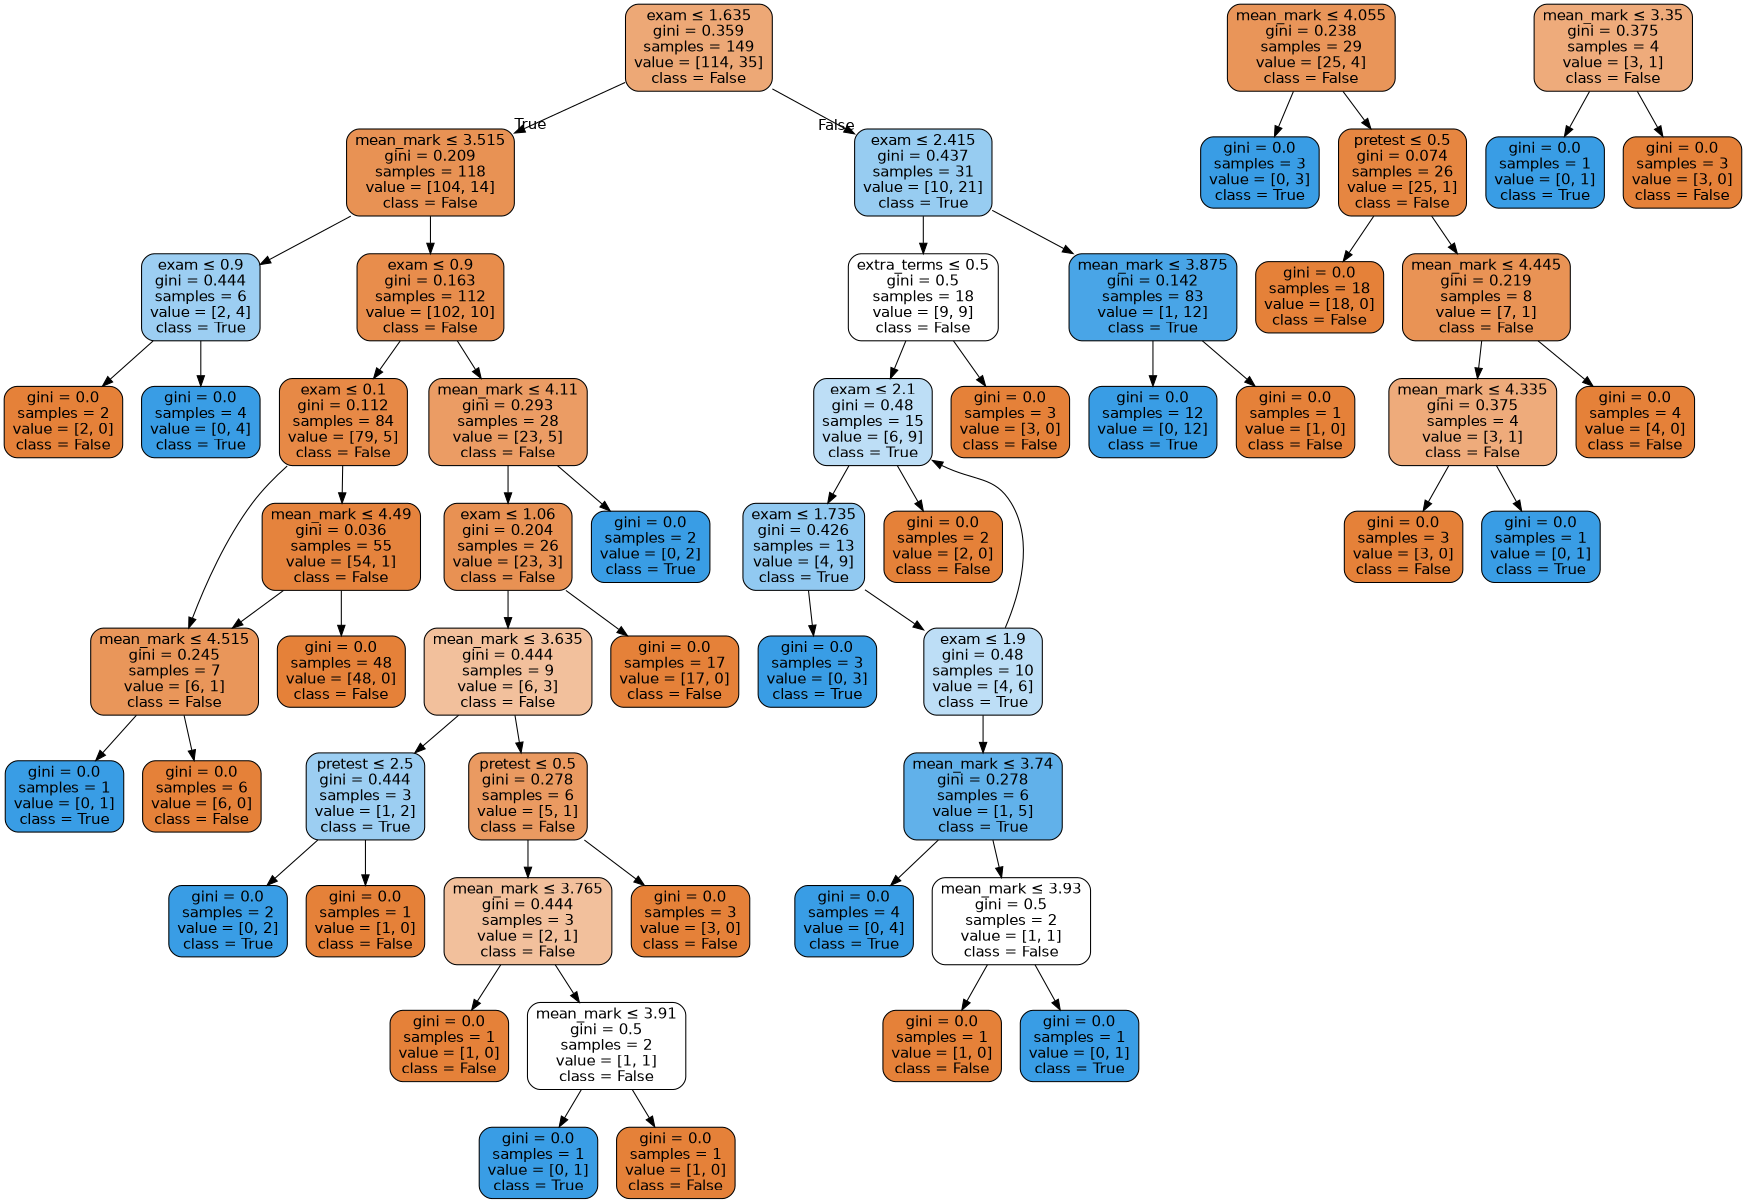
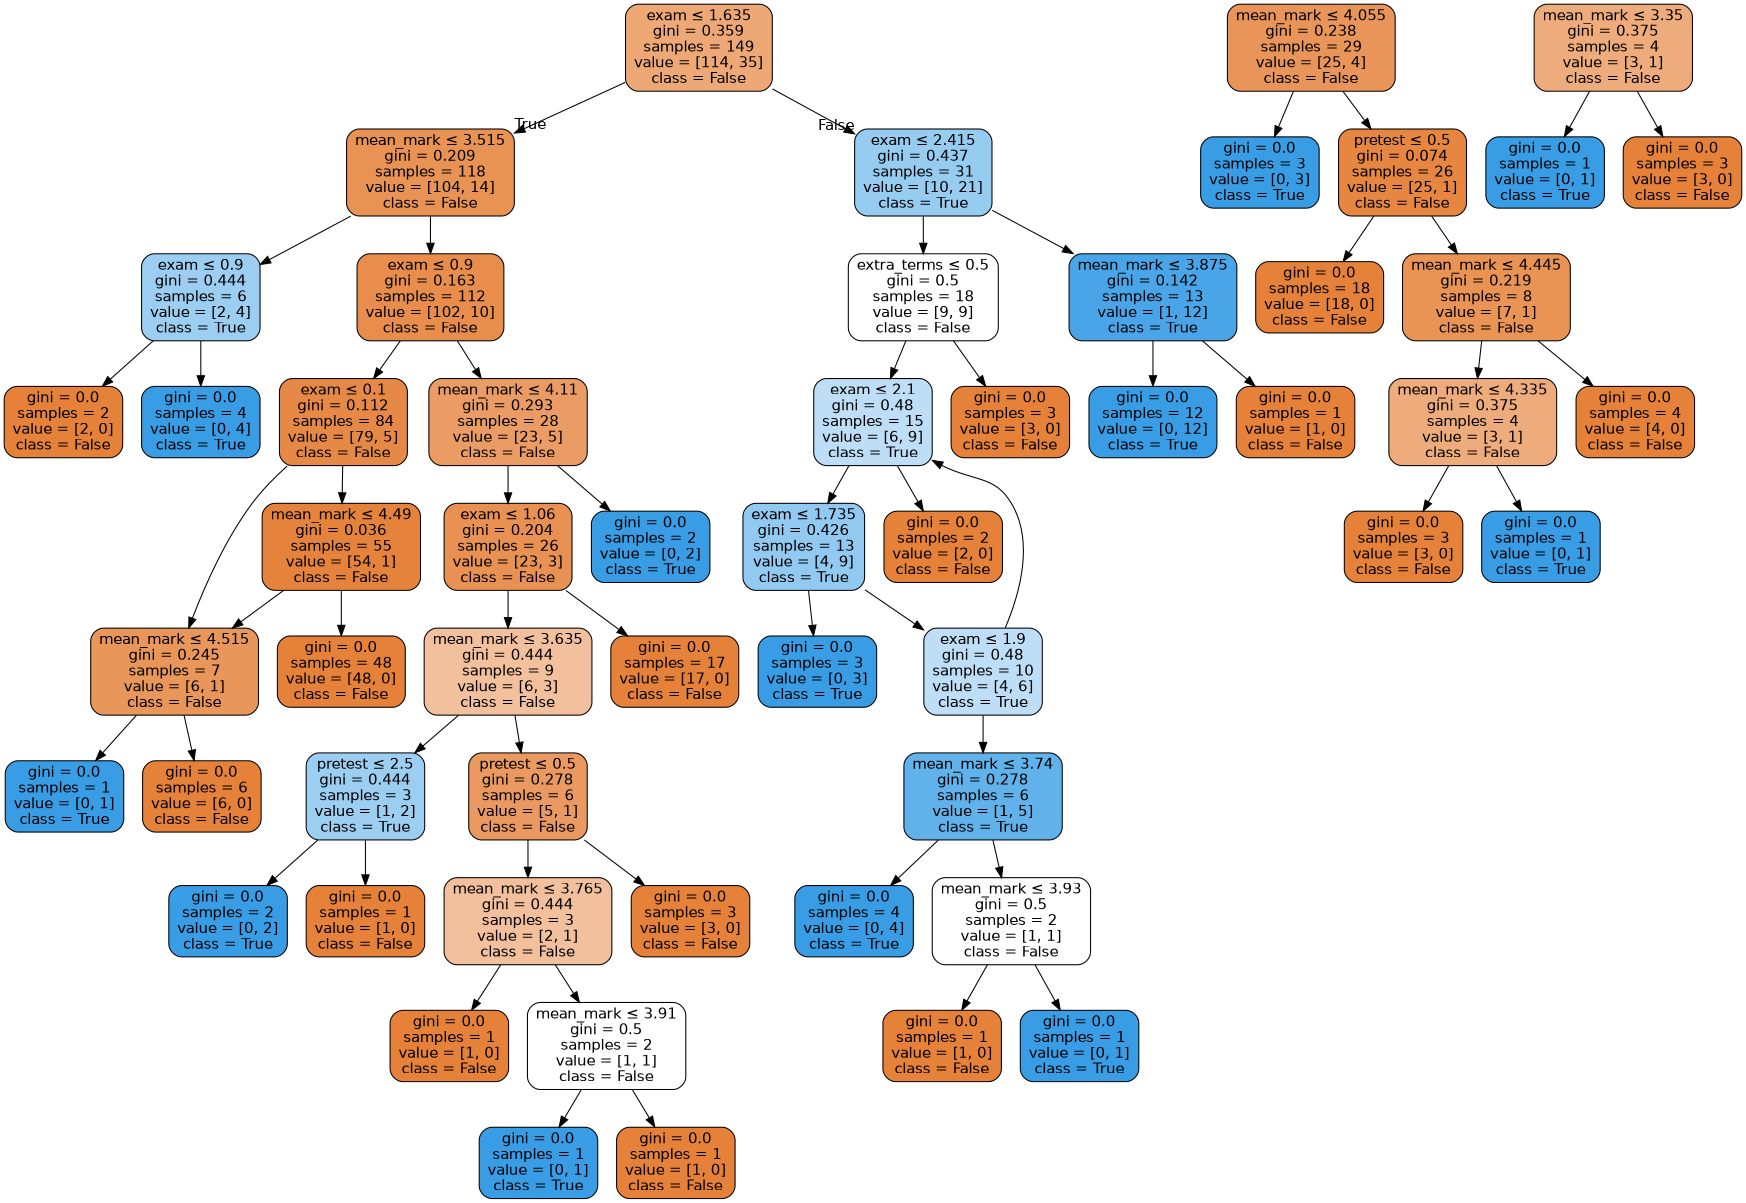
node "mean_mark ≤ 3.875": text "samples = 83" -> "samples = 13"
